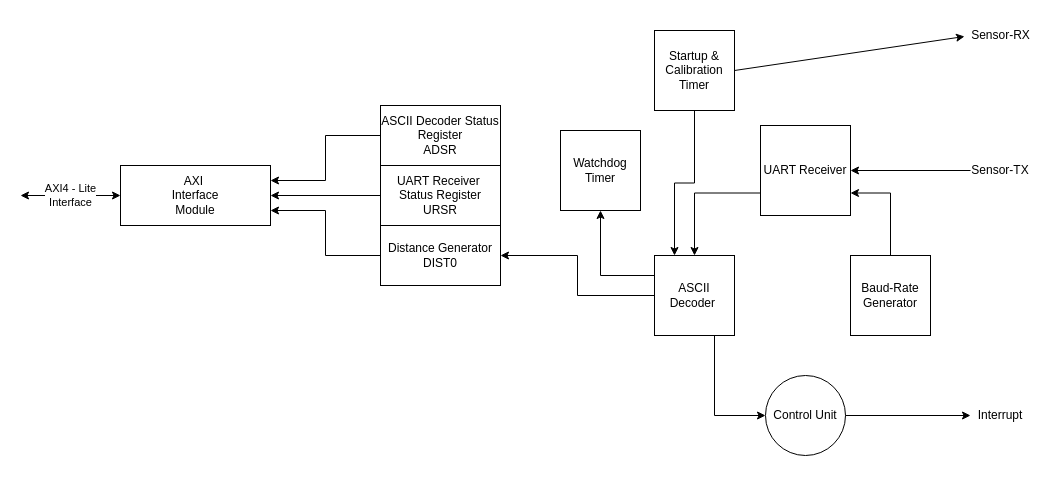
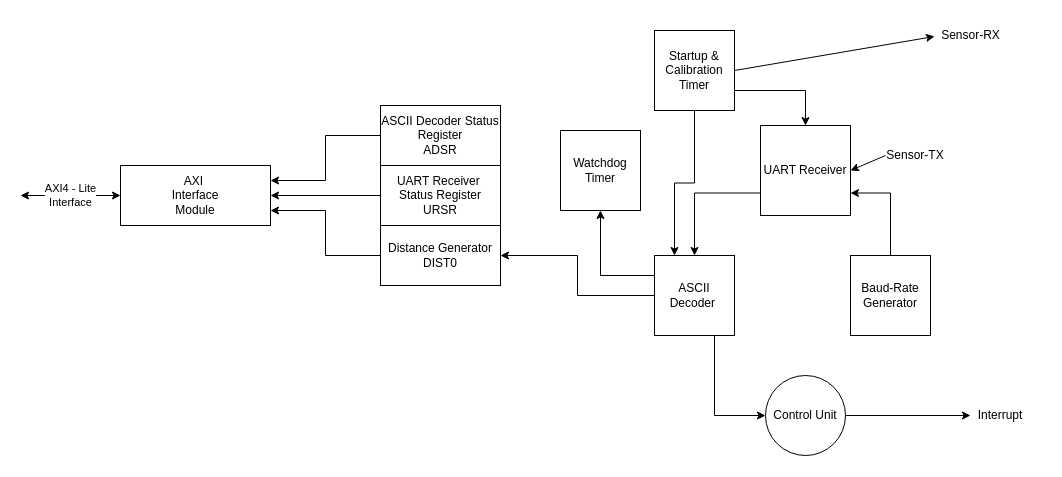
node "Sensor-RX": moved (1001, 36) -> (971, 36)
edge "Startup & Calibration Timer" -> "UART Receiver": added
node "Sensor-TX": moved (1001, 171) -> (916, 156)
